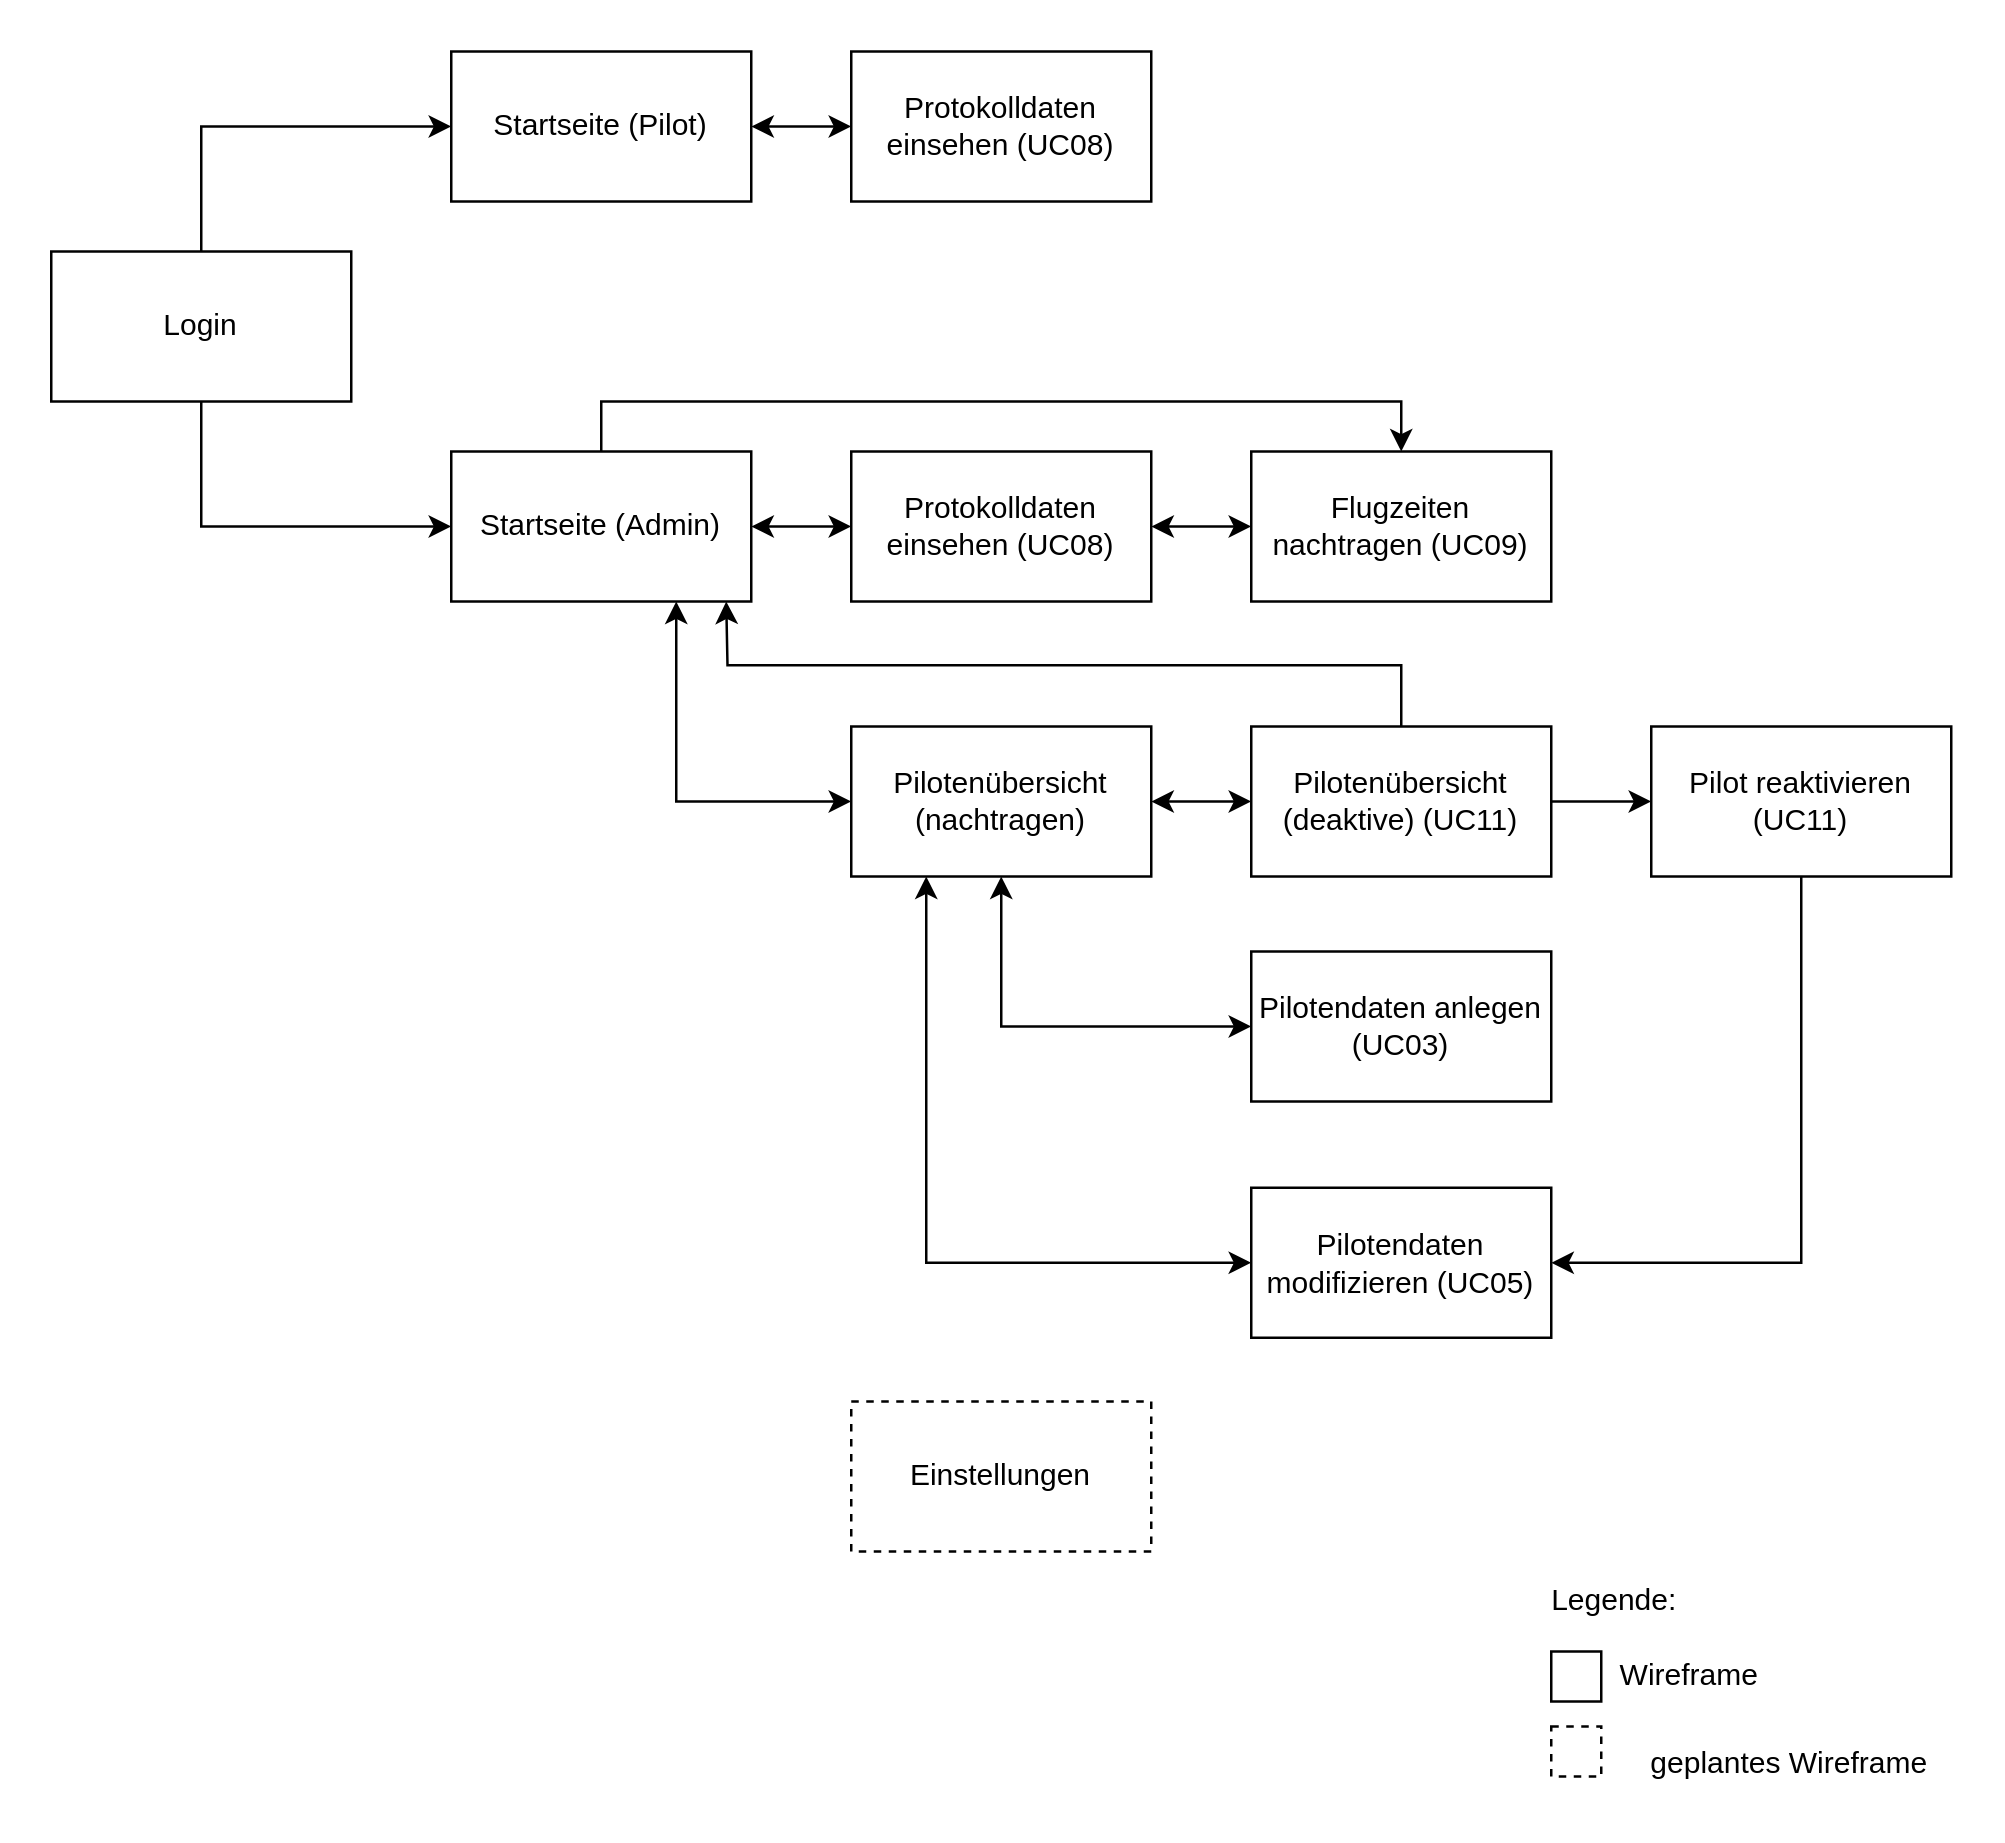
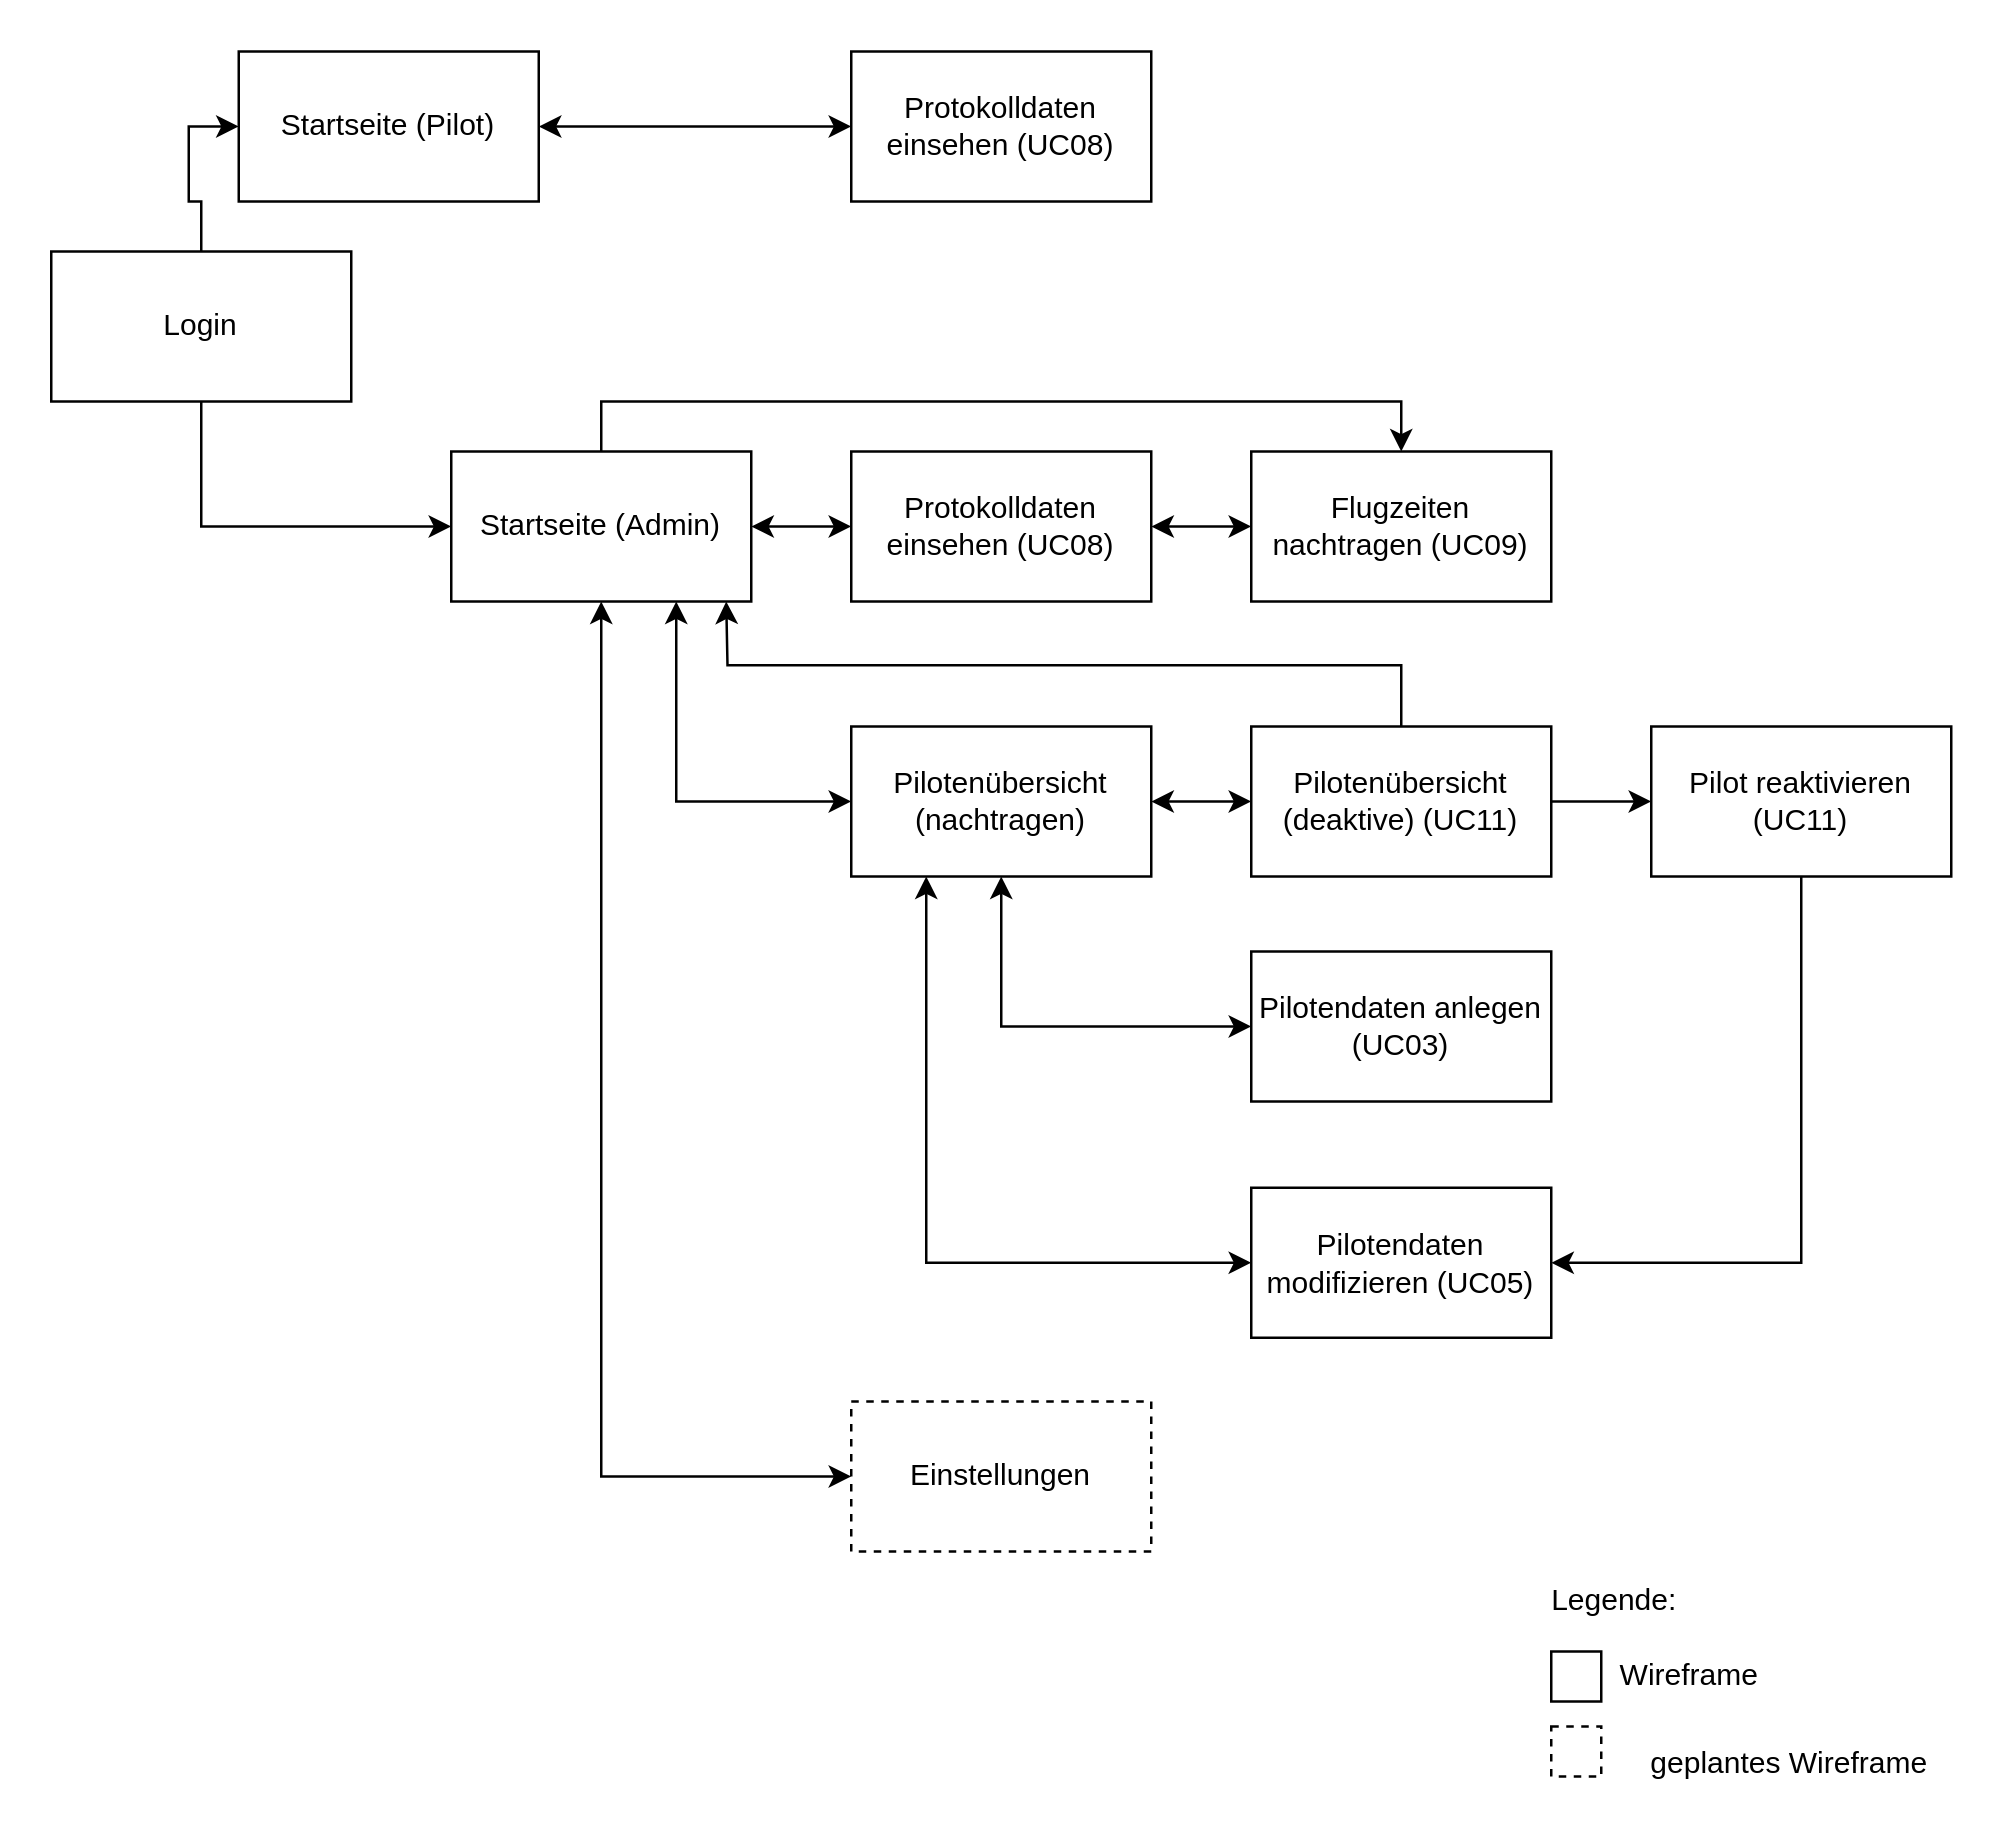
node "Startseite (Pilot)": moved (601, 126) -> (389, 126)
edge "Startseite (Admin)" -- "Einstellungen": added
